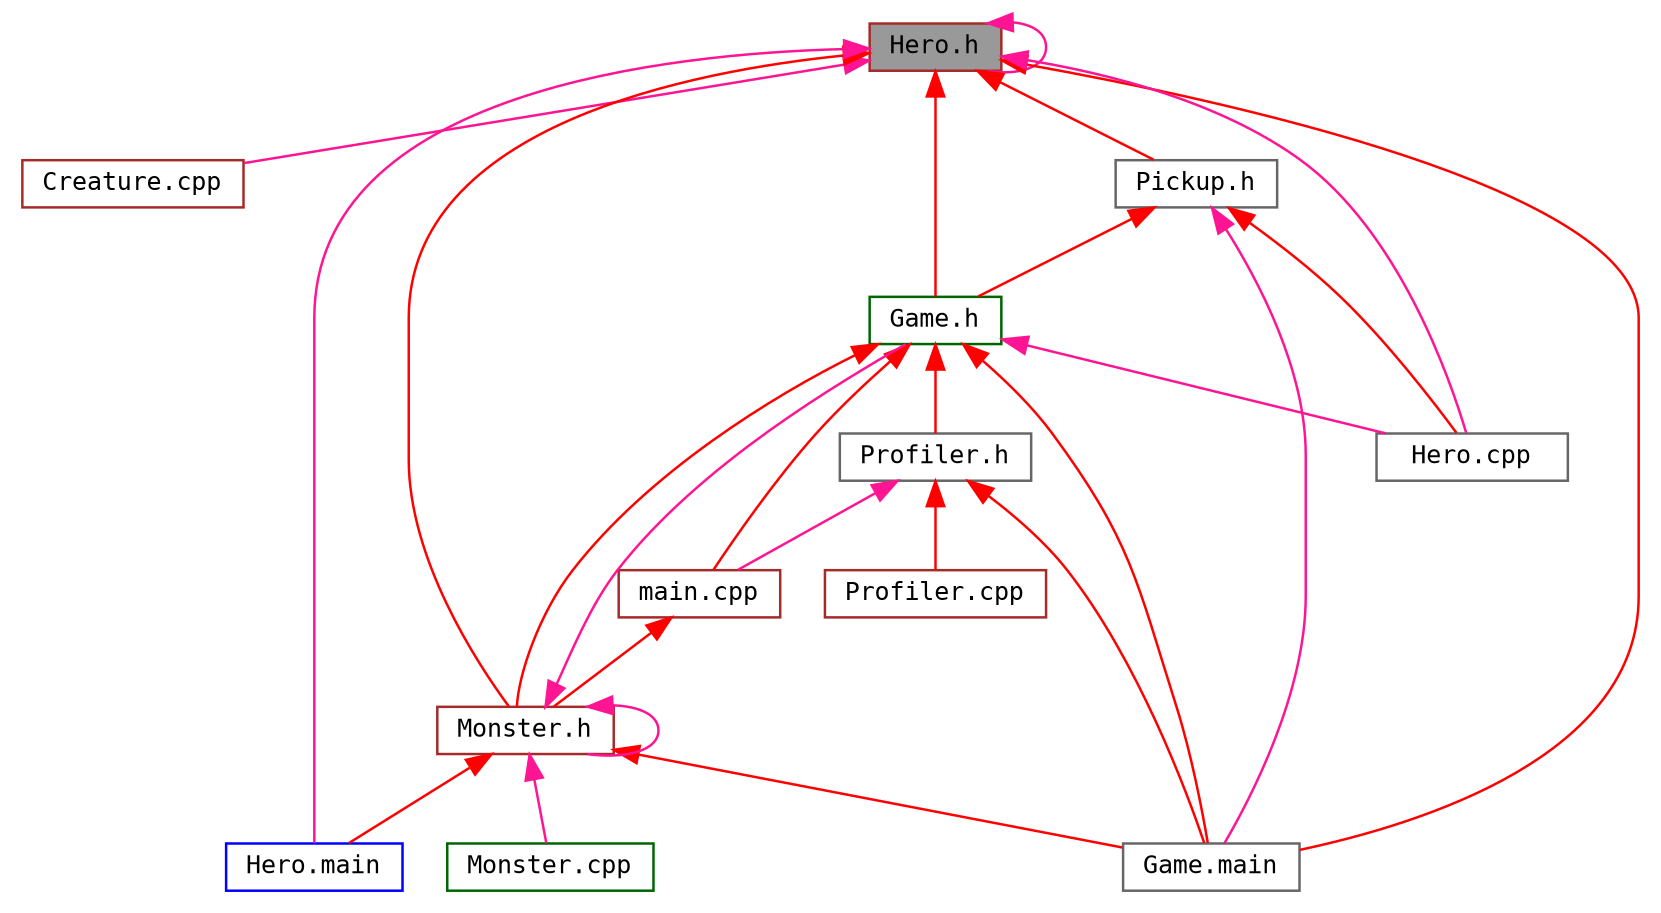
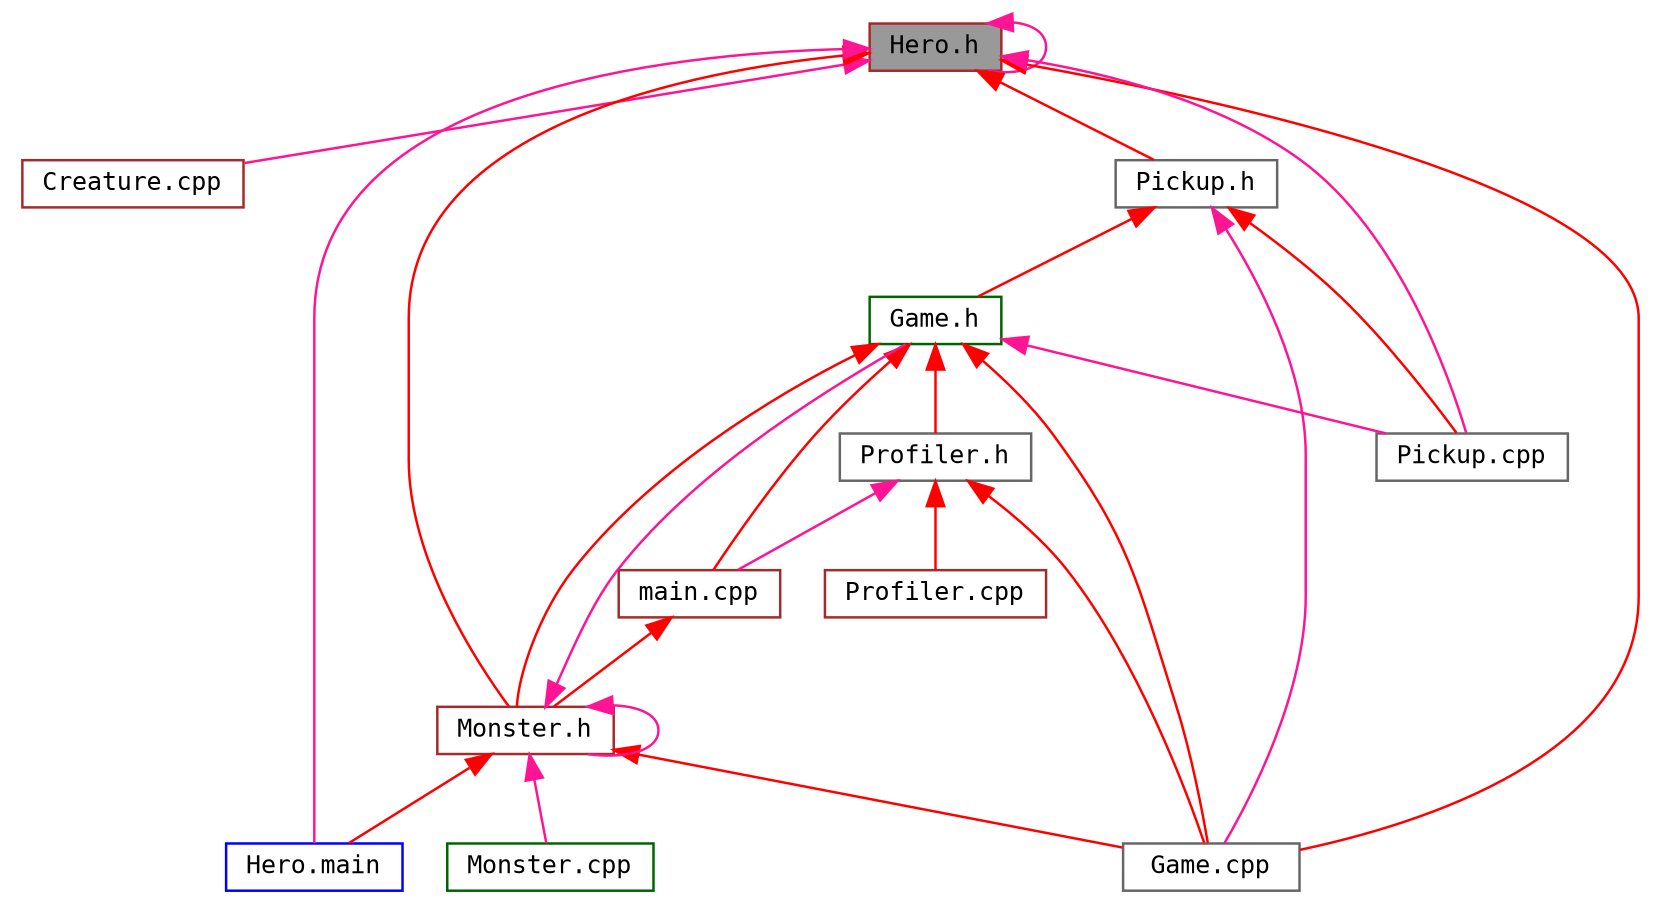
edge "Game.h" -> "Hero.h": removed
node "Hero.cpp": label "Hero.cpp" -> "Pickup.cpp"
node "Game.main": label "Game.main" -> "Game.cpp"
